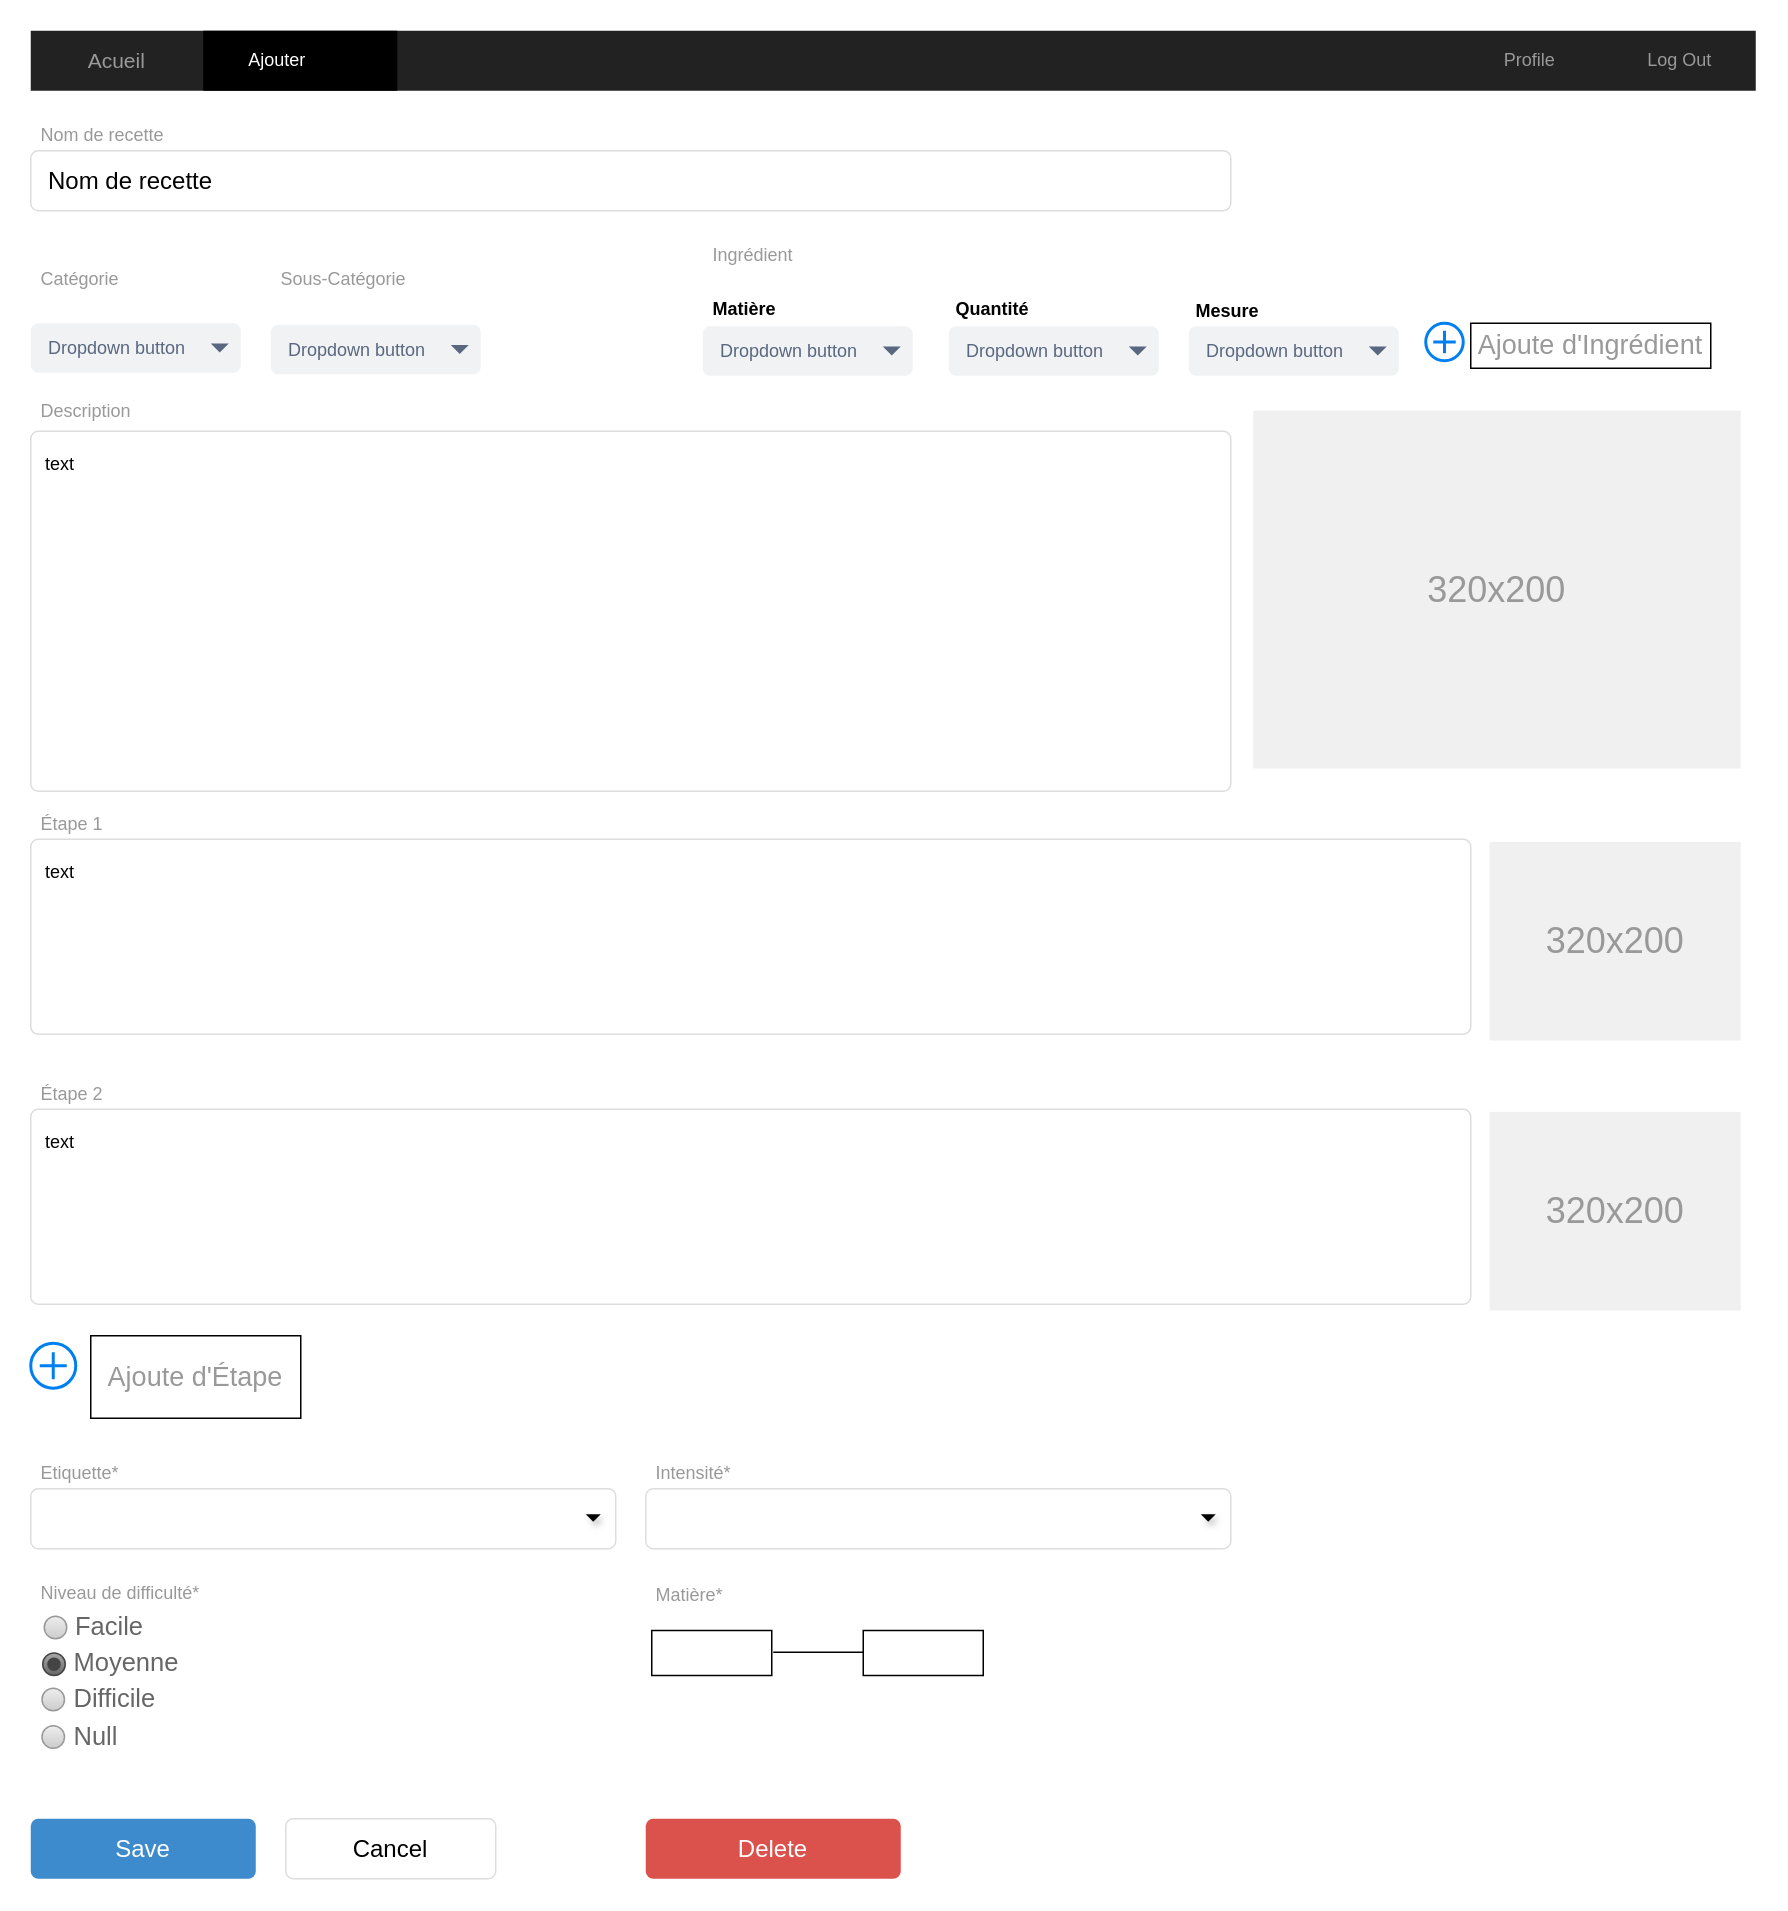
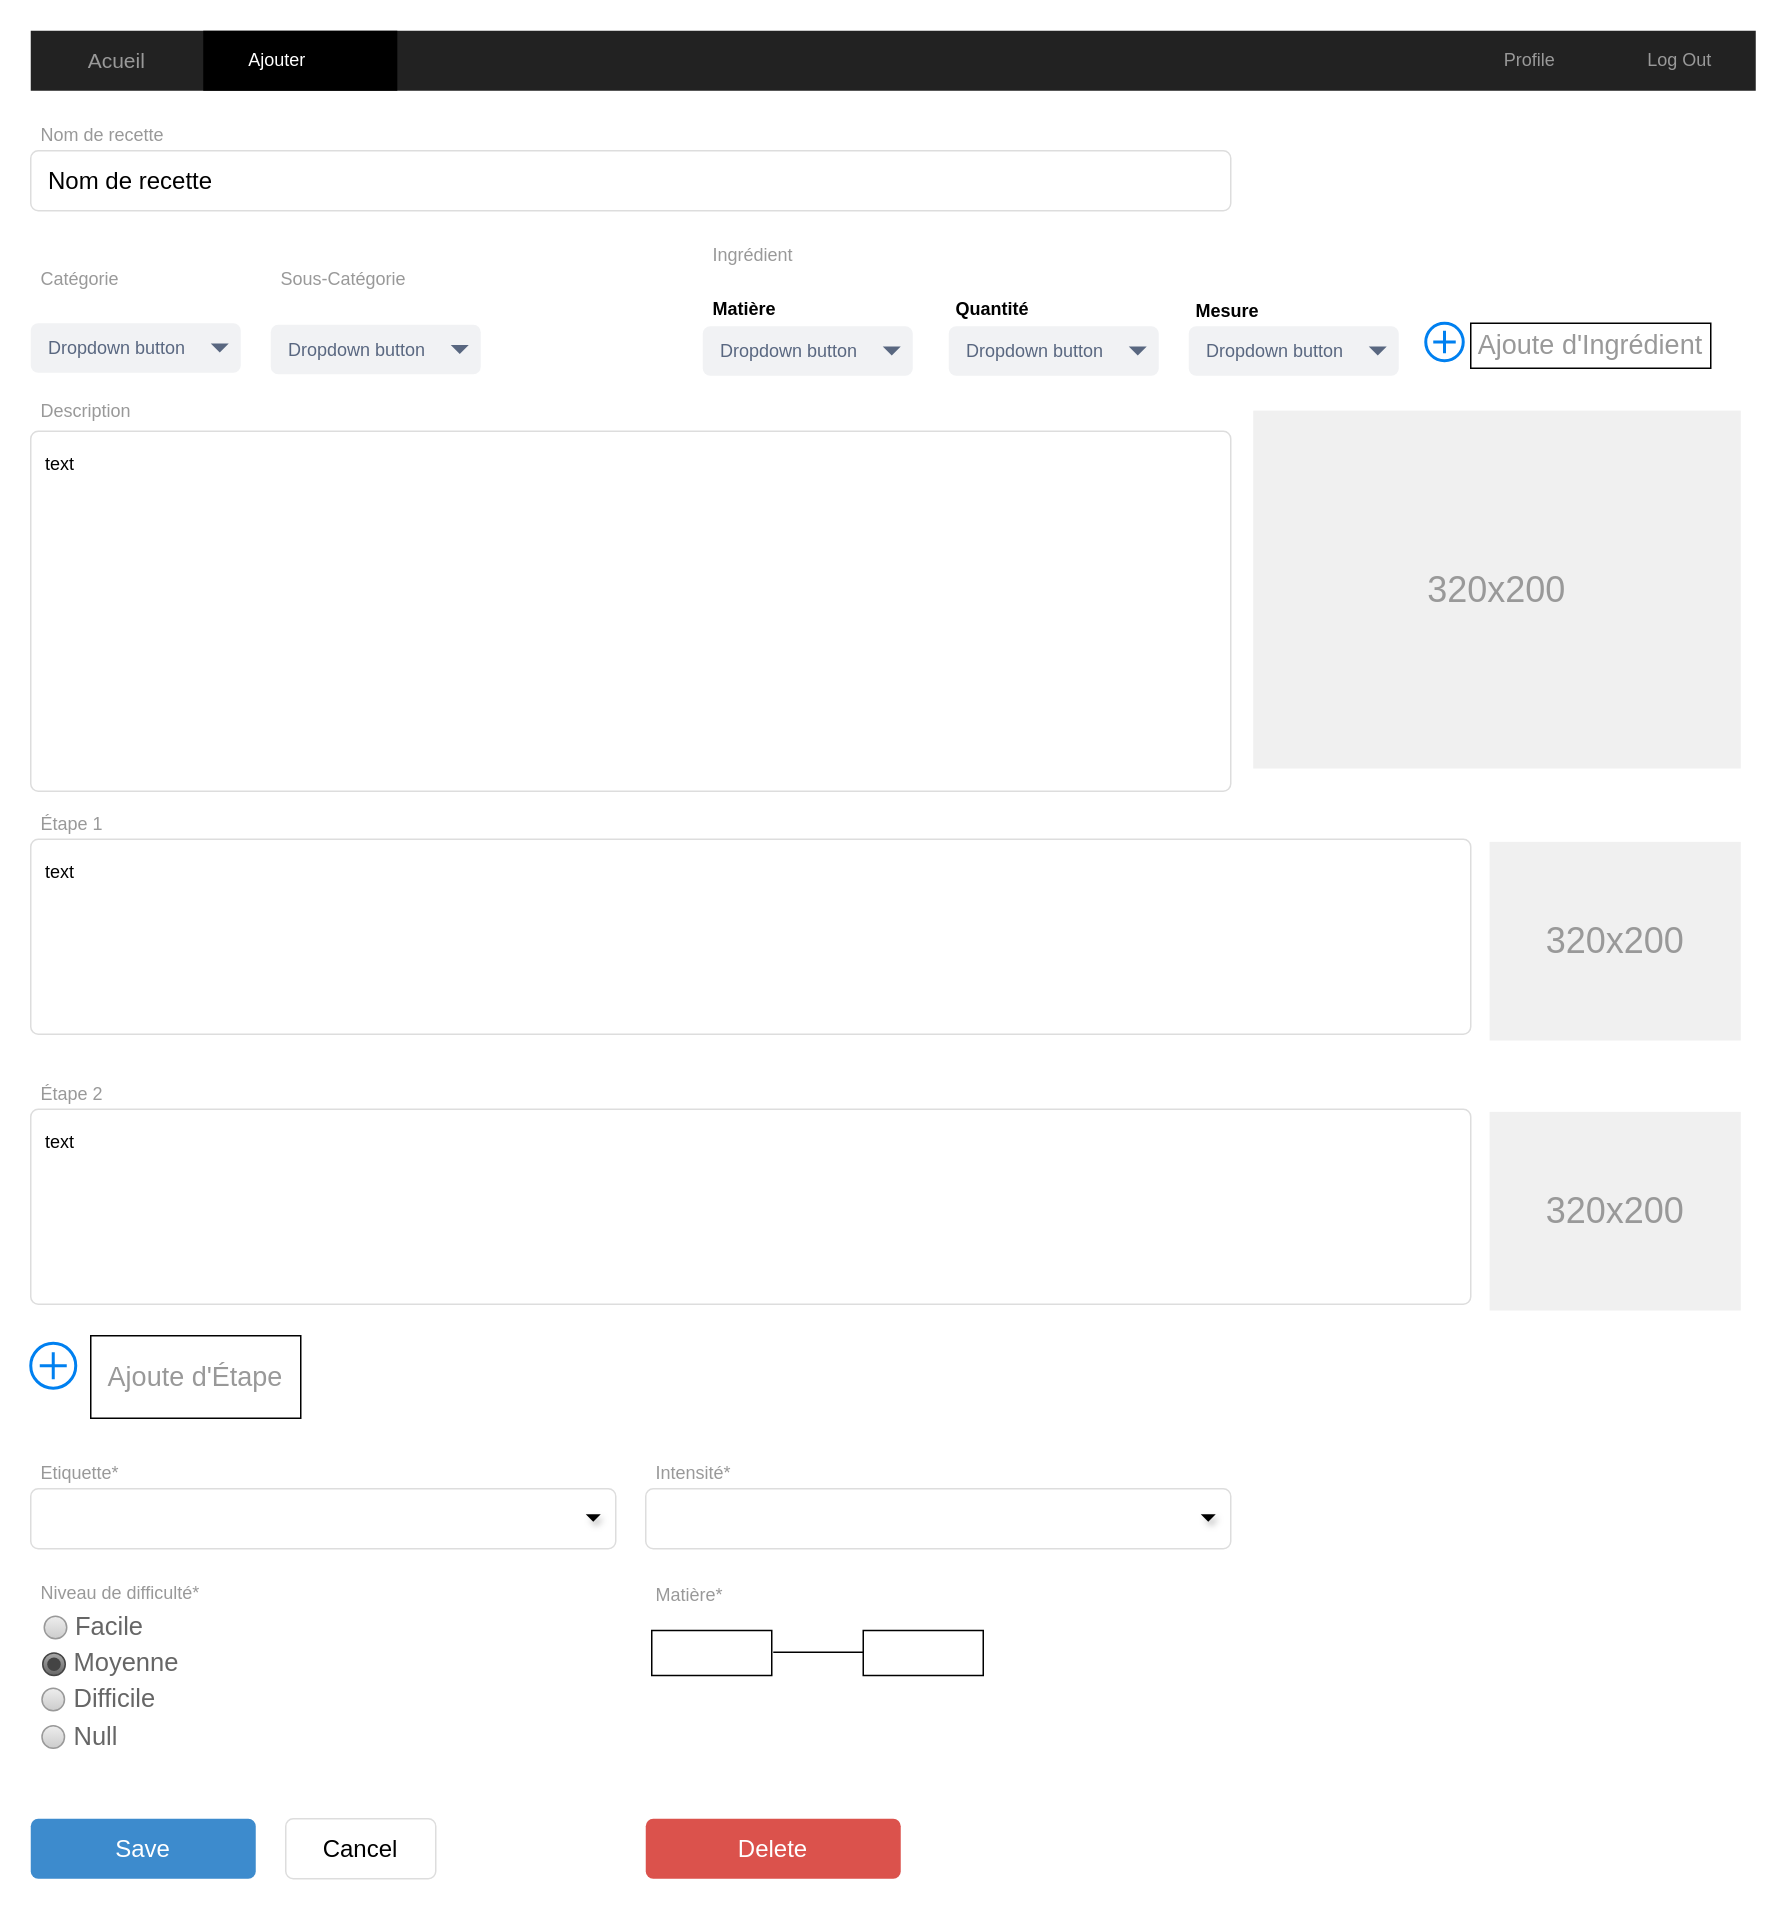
node "Cancel": size 210x60 -> 150x60
